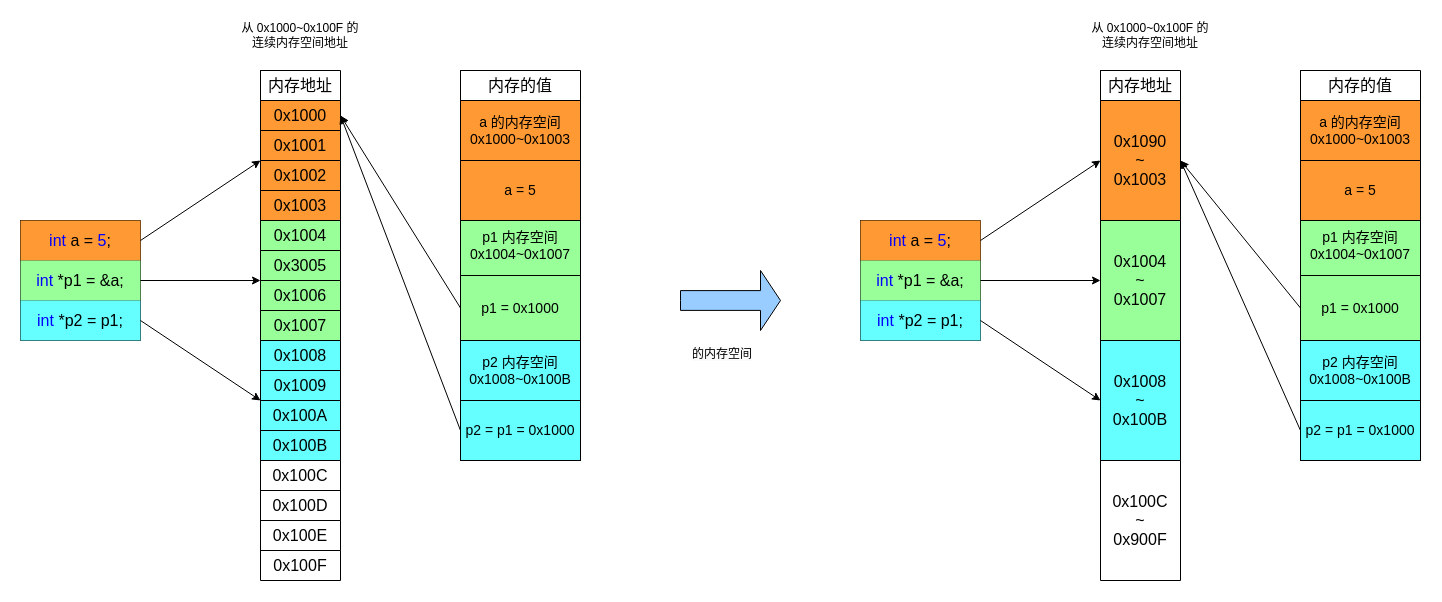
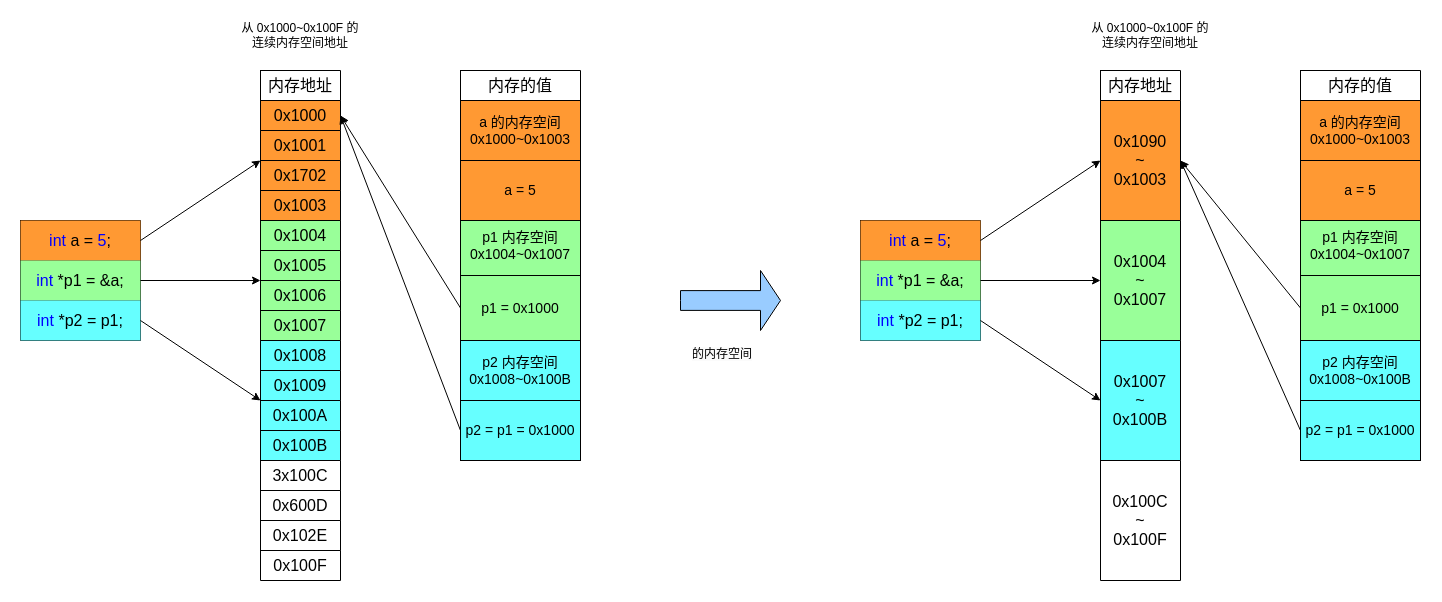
node "0x1002": label "0x1002" -> "0x1702"
node "0x3005": label "0x3005" -> "0x1005"
node "0x1008 ~ 0x100B": label "0x1008 ~ 0x100B" -> "0x1007 ~ 0x100B"
node "0x100C": label "0x100C" -> "3x100C"
node "0x100D": label "0x100D" -> "0x600D"
node "0x100C ~ 0x900F": label "0x100C ~ 0x900F" -> "0x100C ~ 0x100F"
node "0x100E": label "0x100E" -> "0x102E"
